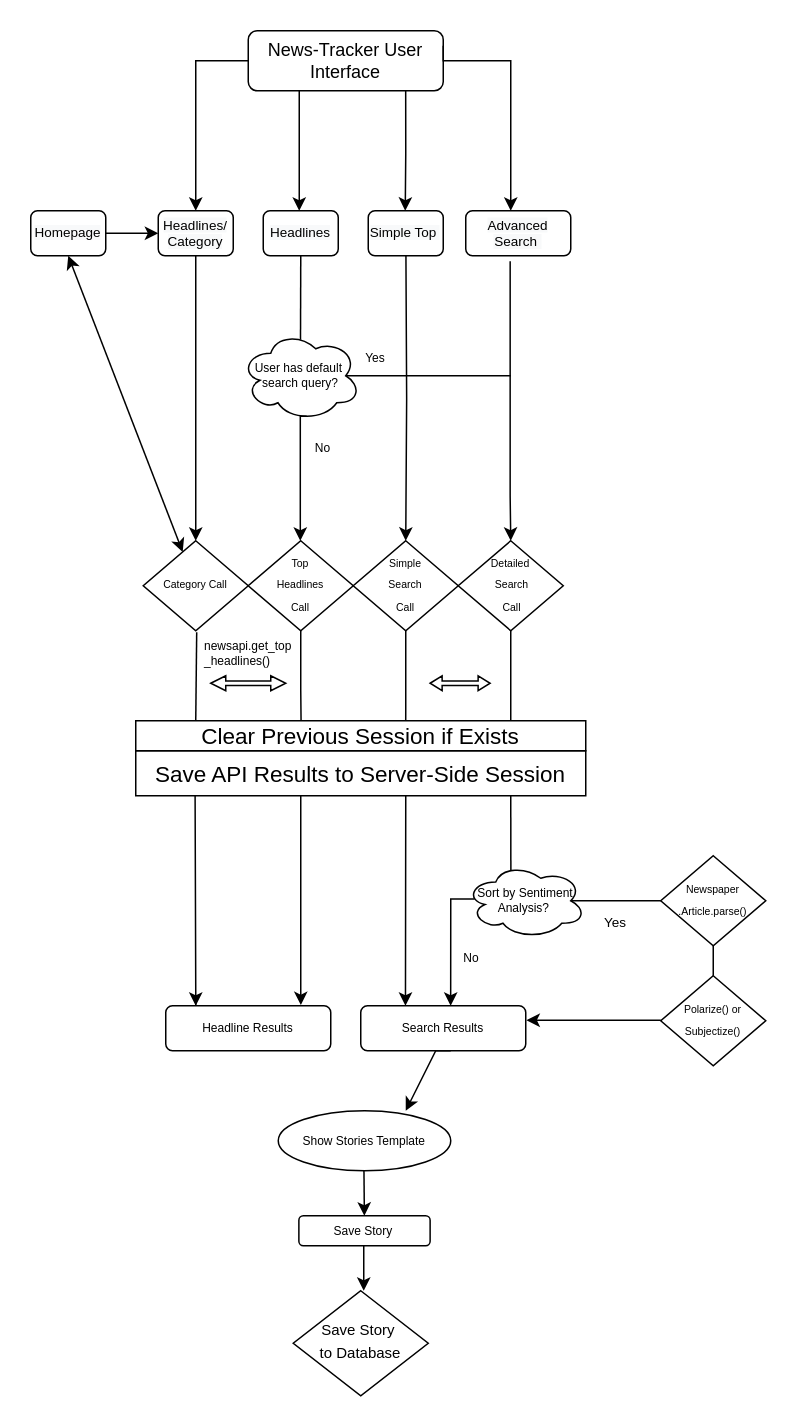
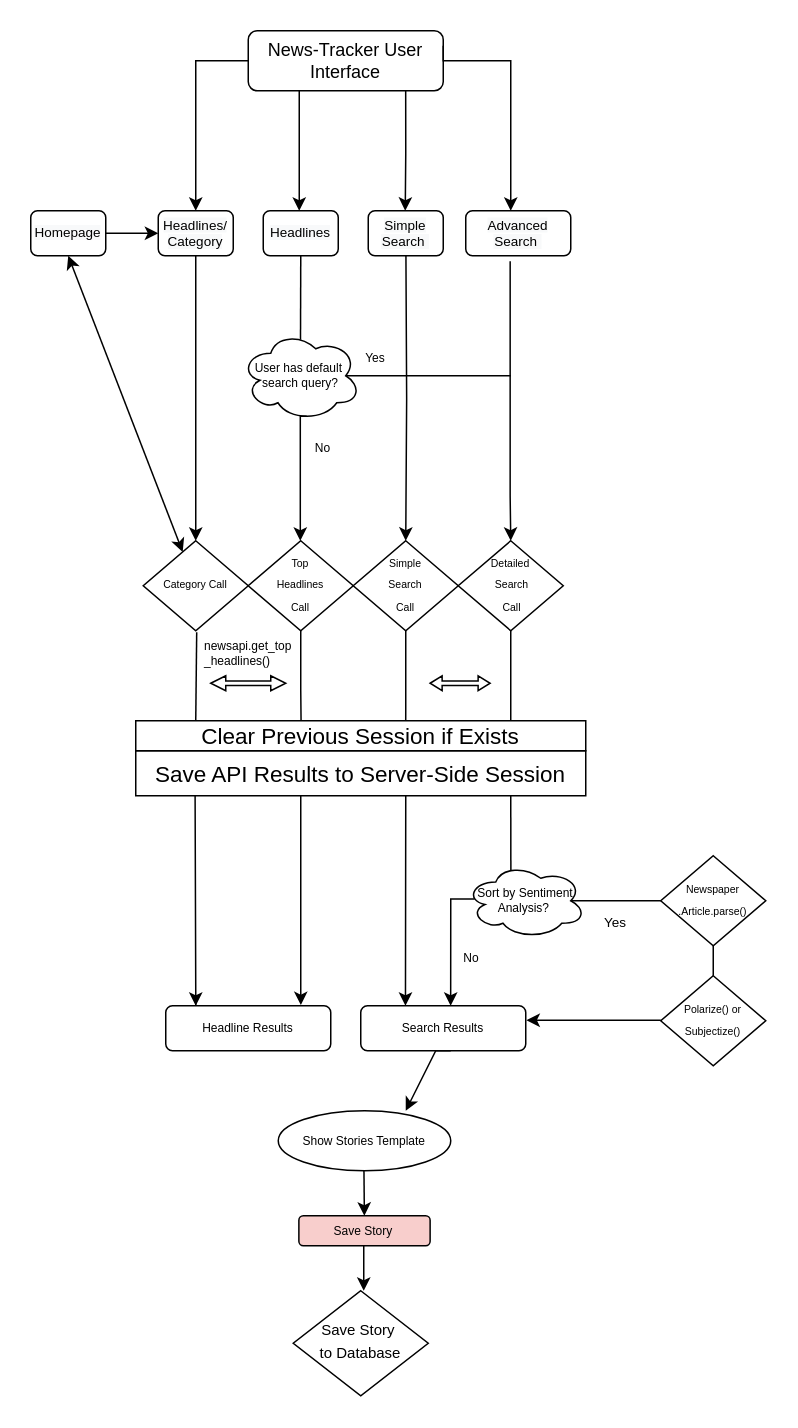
node "Simple Top": label "Simple Top" -> "Simple Search"
node "Save Story": fillcolor #ffffff -> #f8cecc
